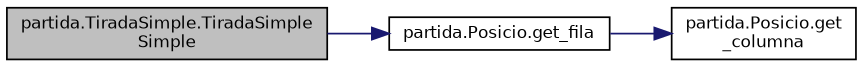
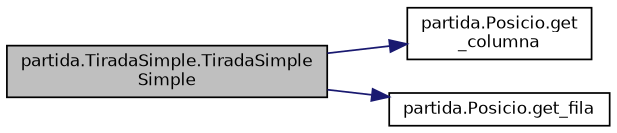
edge "partida.Posicio.get_fila" -> "partida.Posicio.get _columna": now "partida.TiradaSimple.TiradaSimple Simple" -> "partida.Posicio.get _columna"
